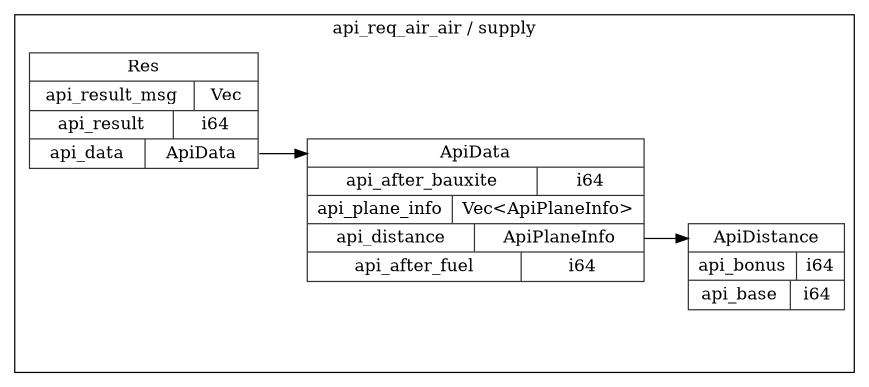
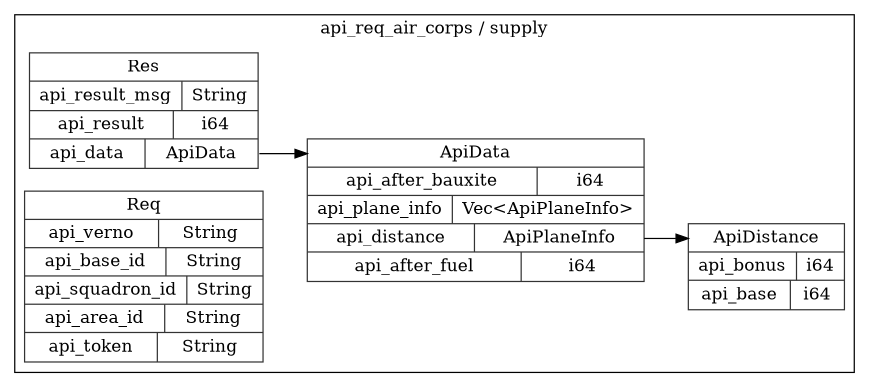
cluster "api_req_air_air / supply": label "api_req_air_air / supply" -> "api_req_air_corps / supply"
node "Res": text "Vec" -> "String"
node "Req": added
